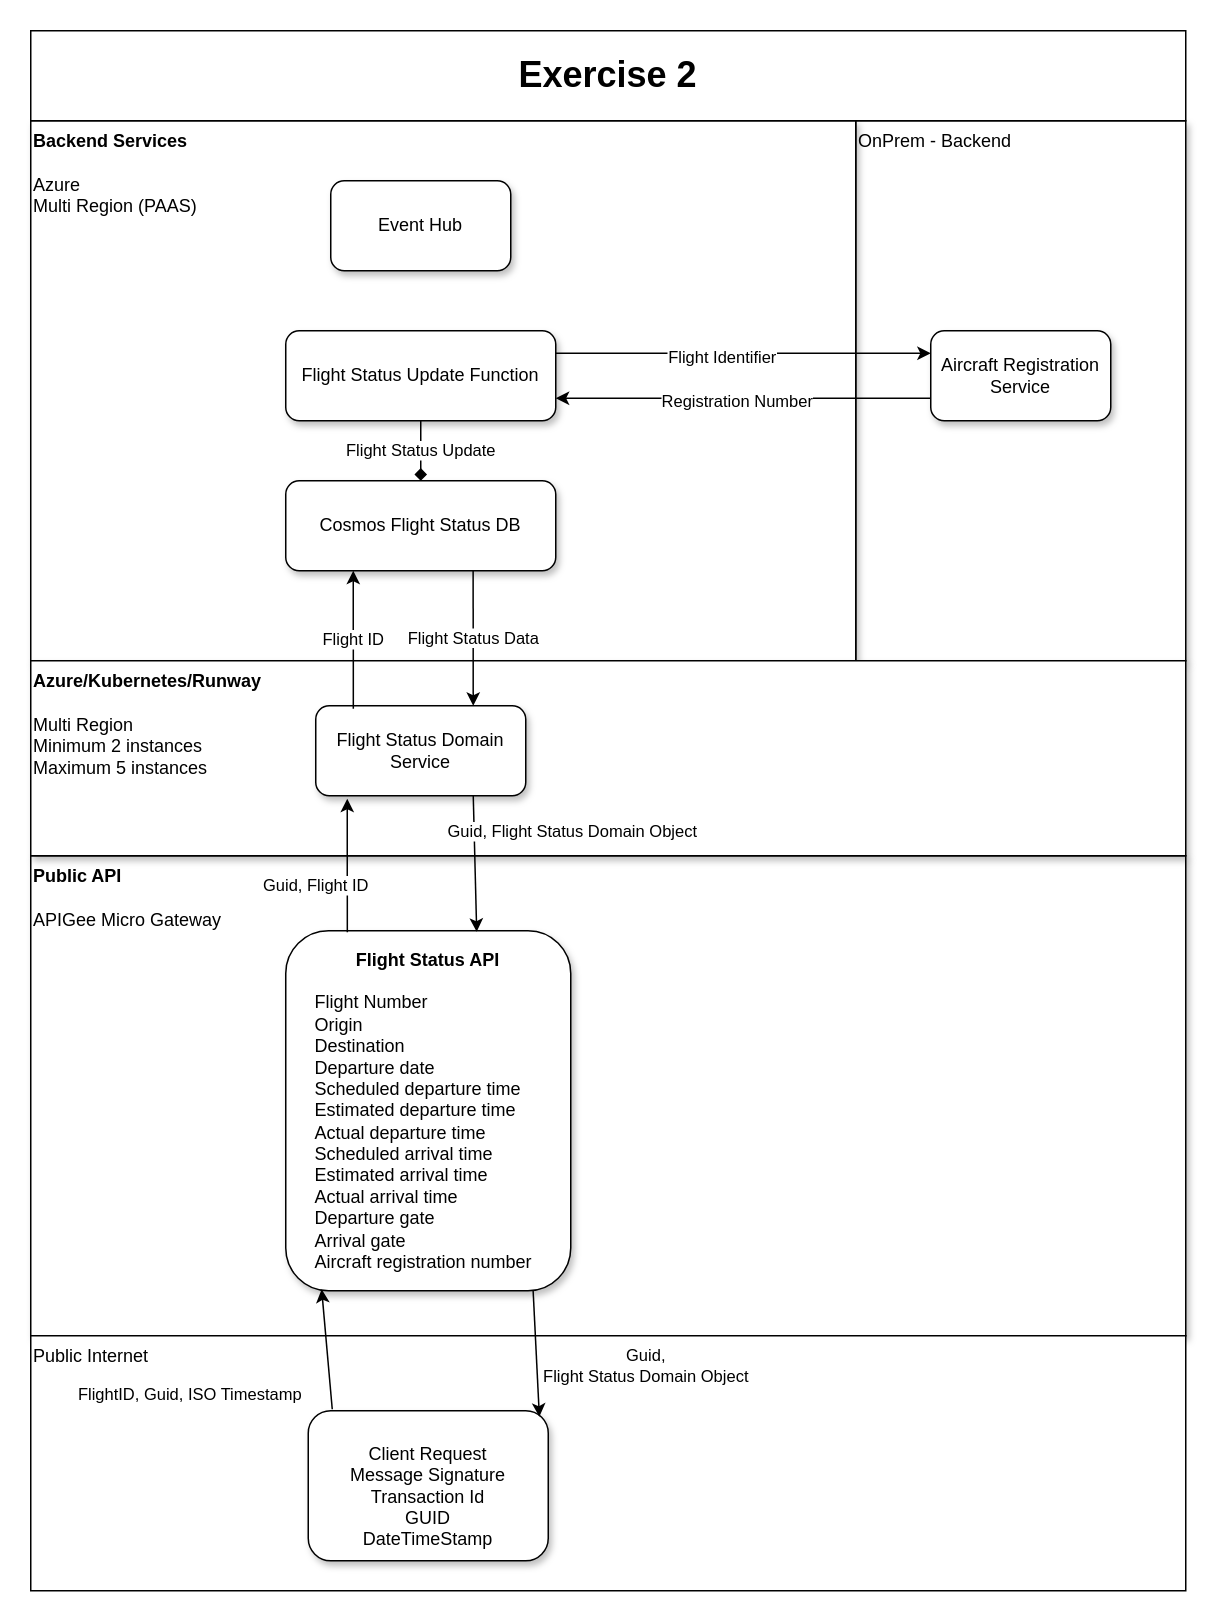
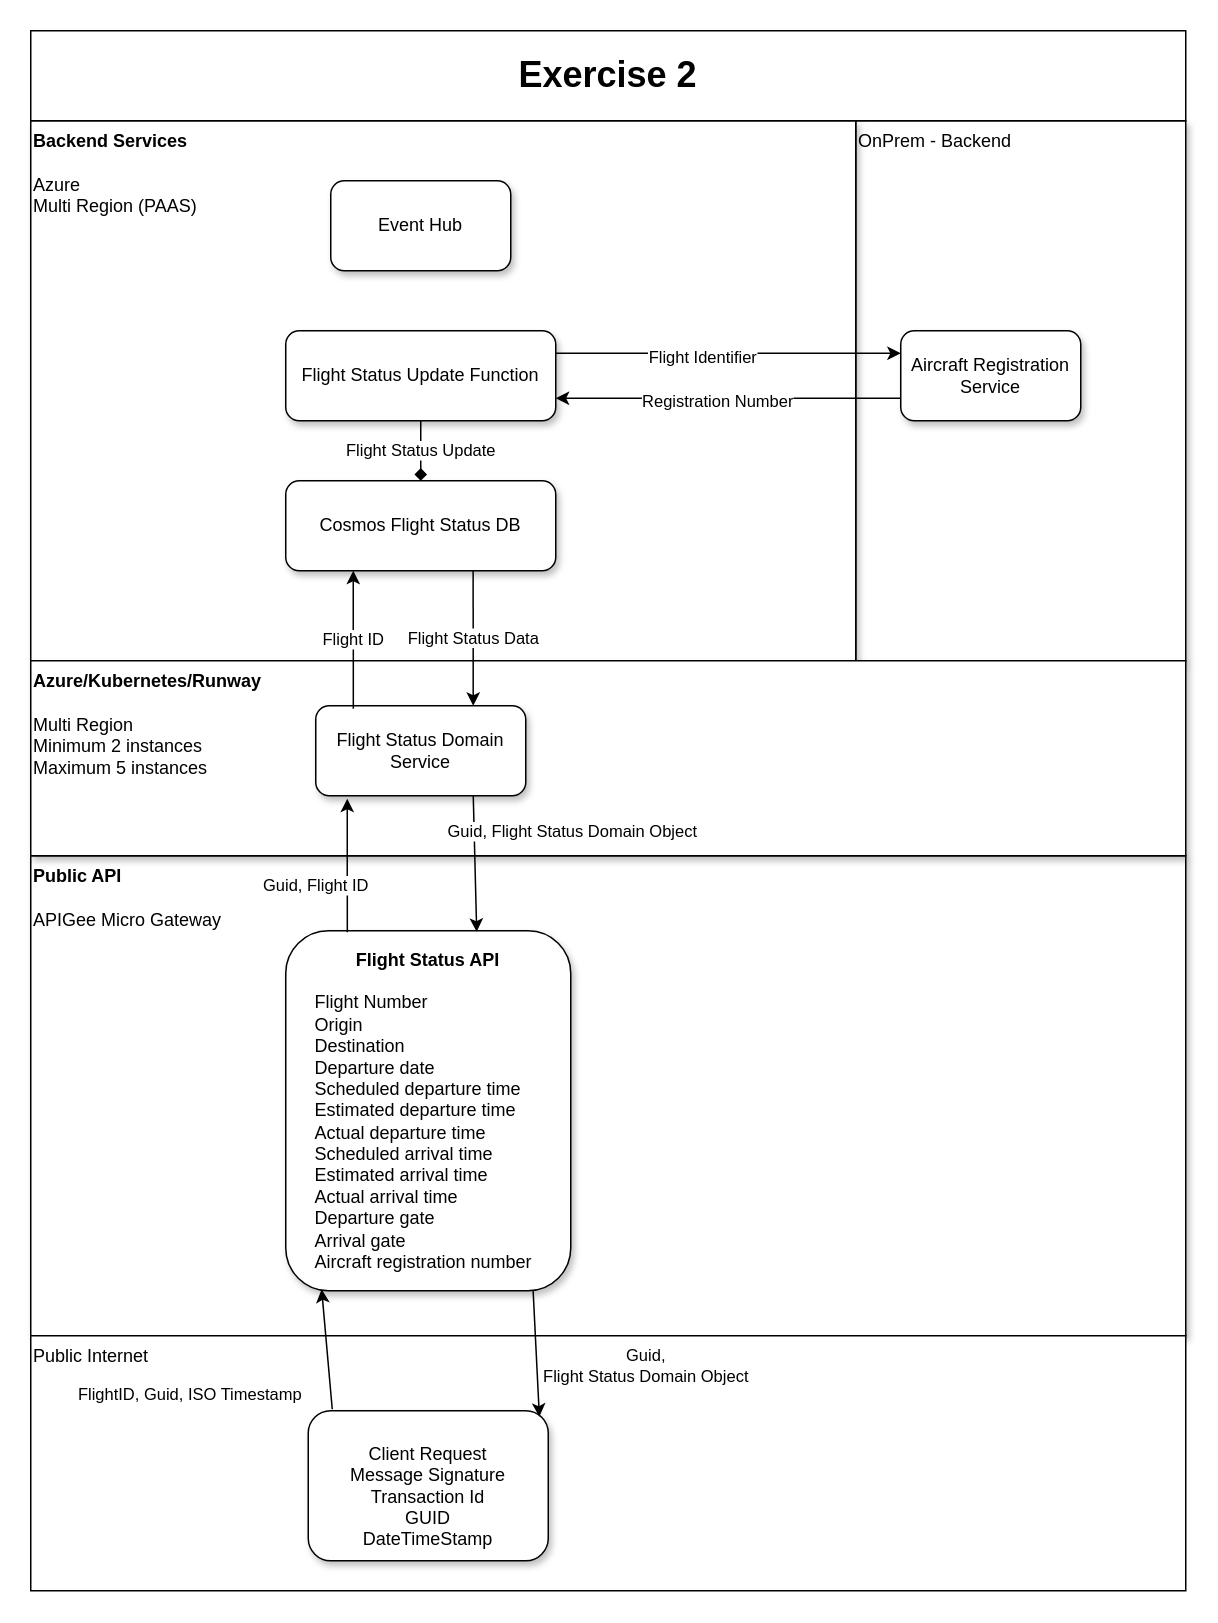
node "Aircraft Registration Service": moved (1021, 376) -> (991, 376)
